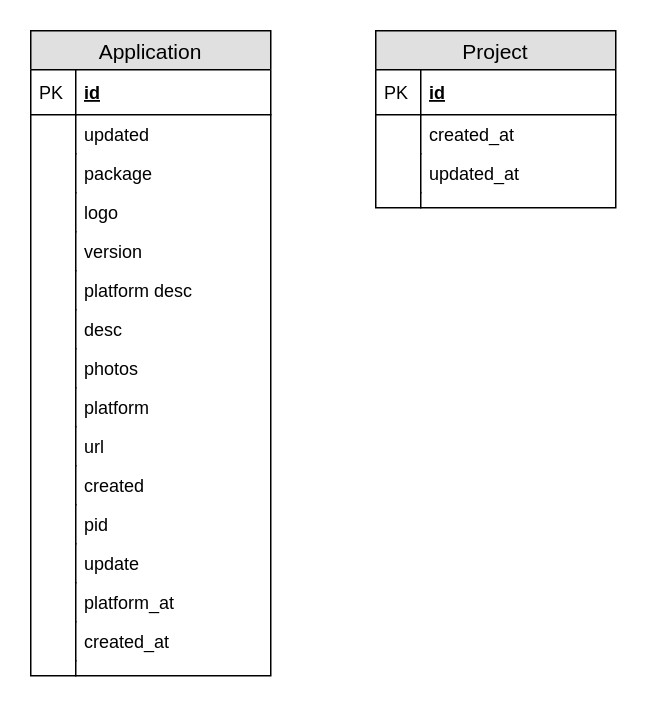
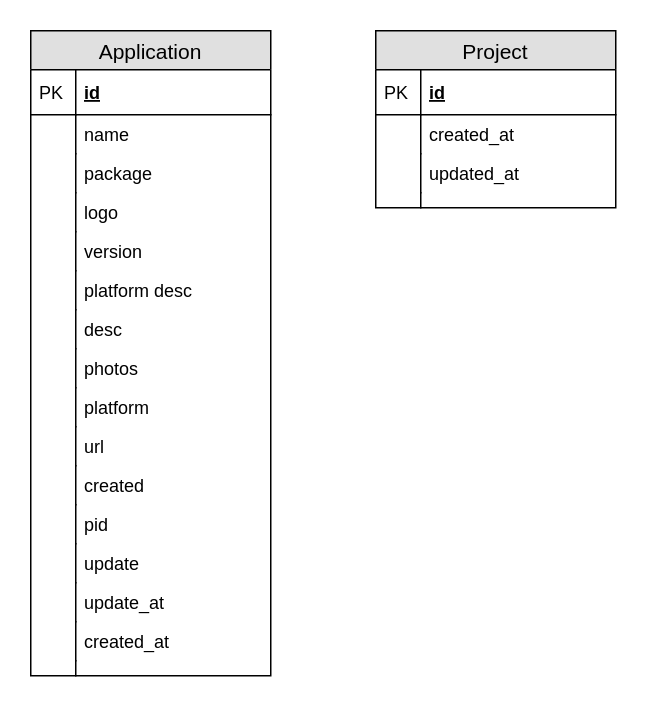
node "updated": label "updated" -> "name"
node "platform_at": label "platform_at" -> "update_at"
